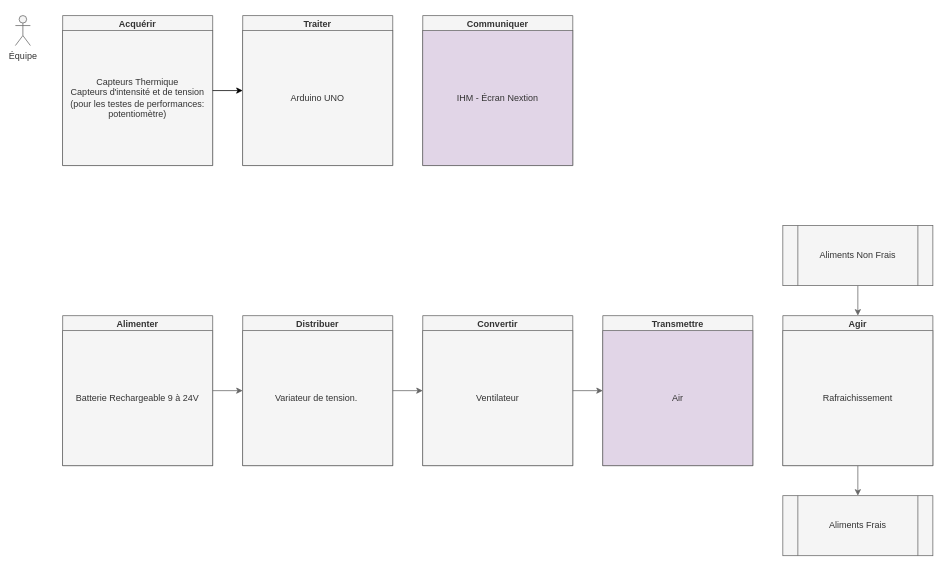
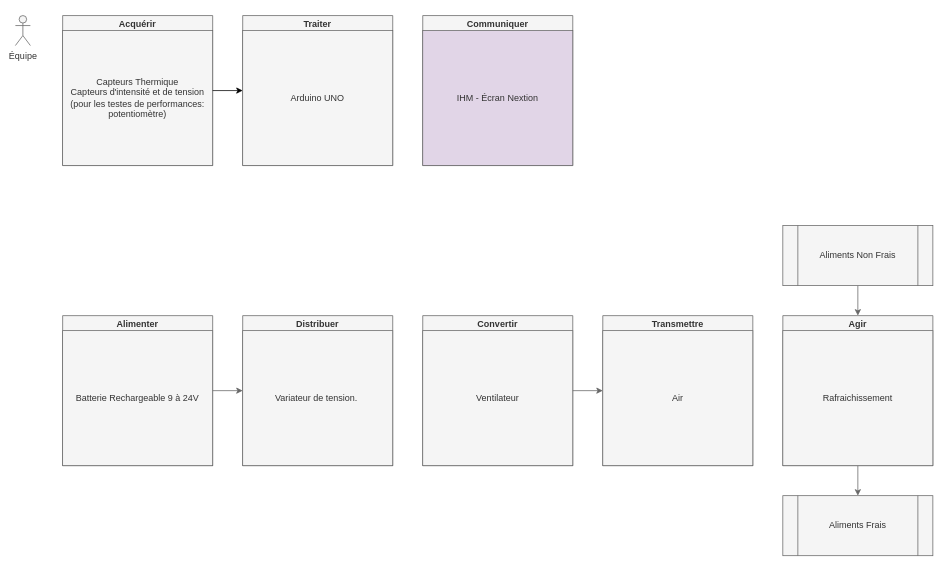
edge "Distribuer" -> "Convertir": removed
node "Air": fillcolor #e1d5e7 -> #f5f5f5
